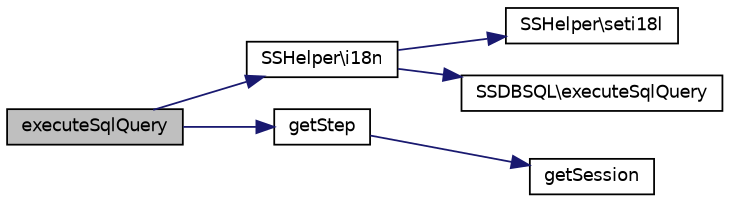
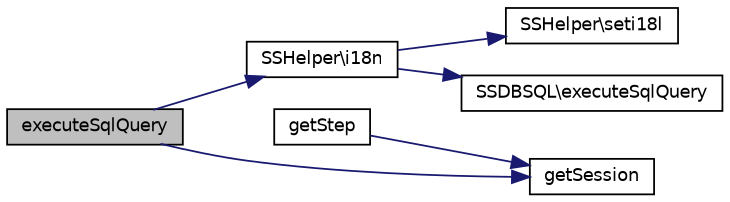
edge "executeSqlQuery" -> "getStep": now "executeSqlQuery" -> "getSession"
